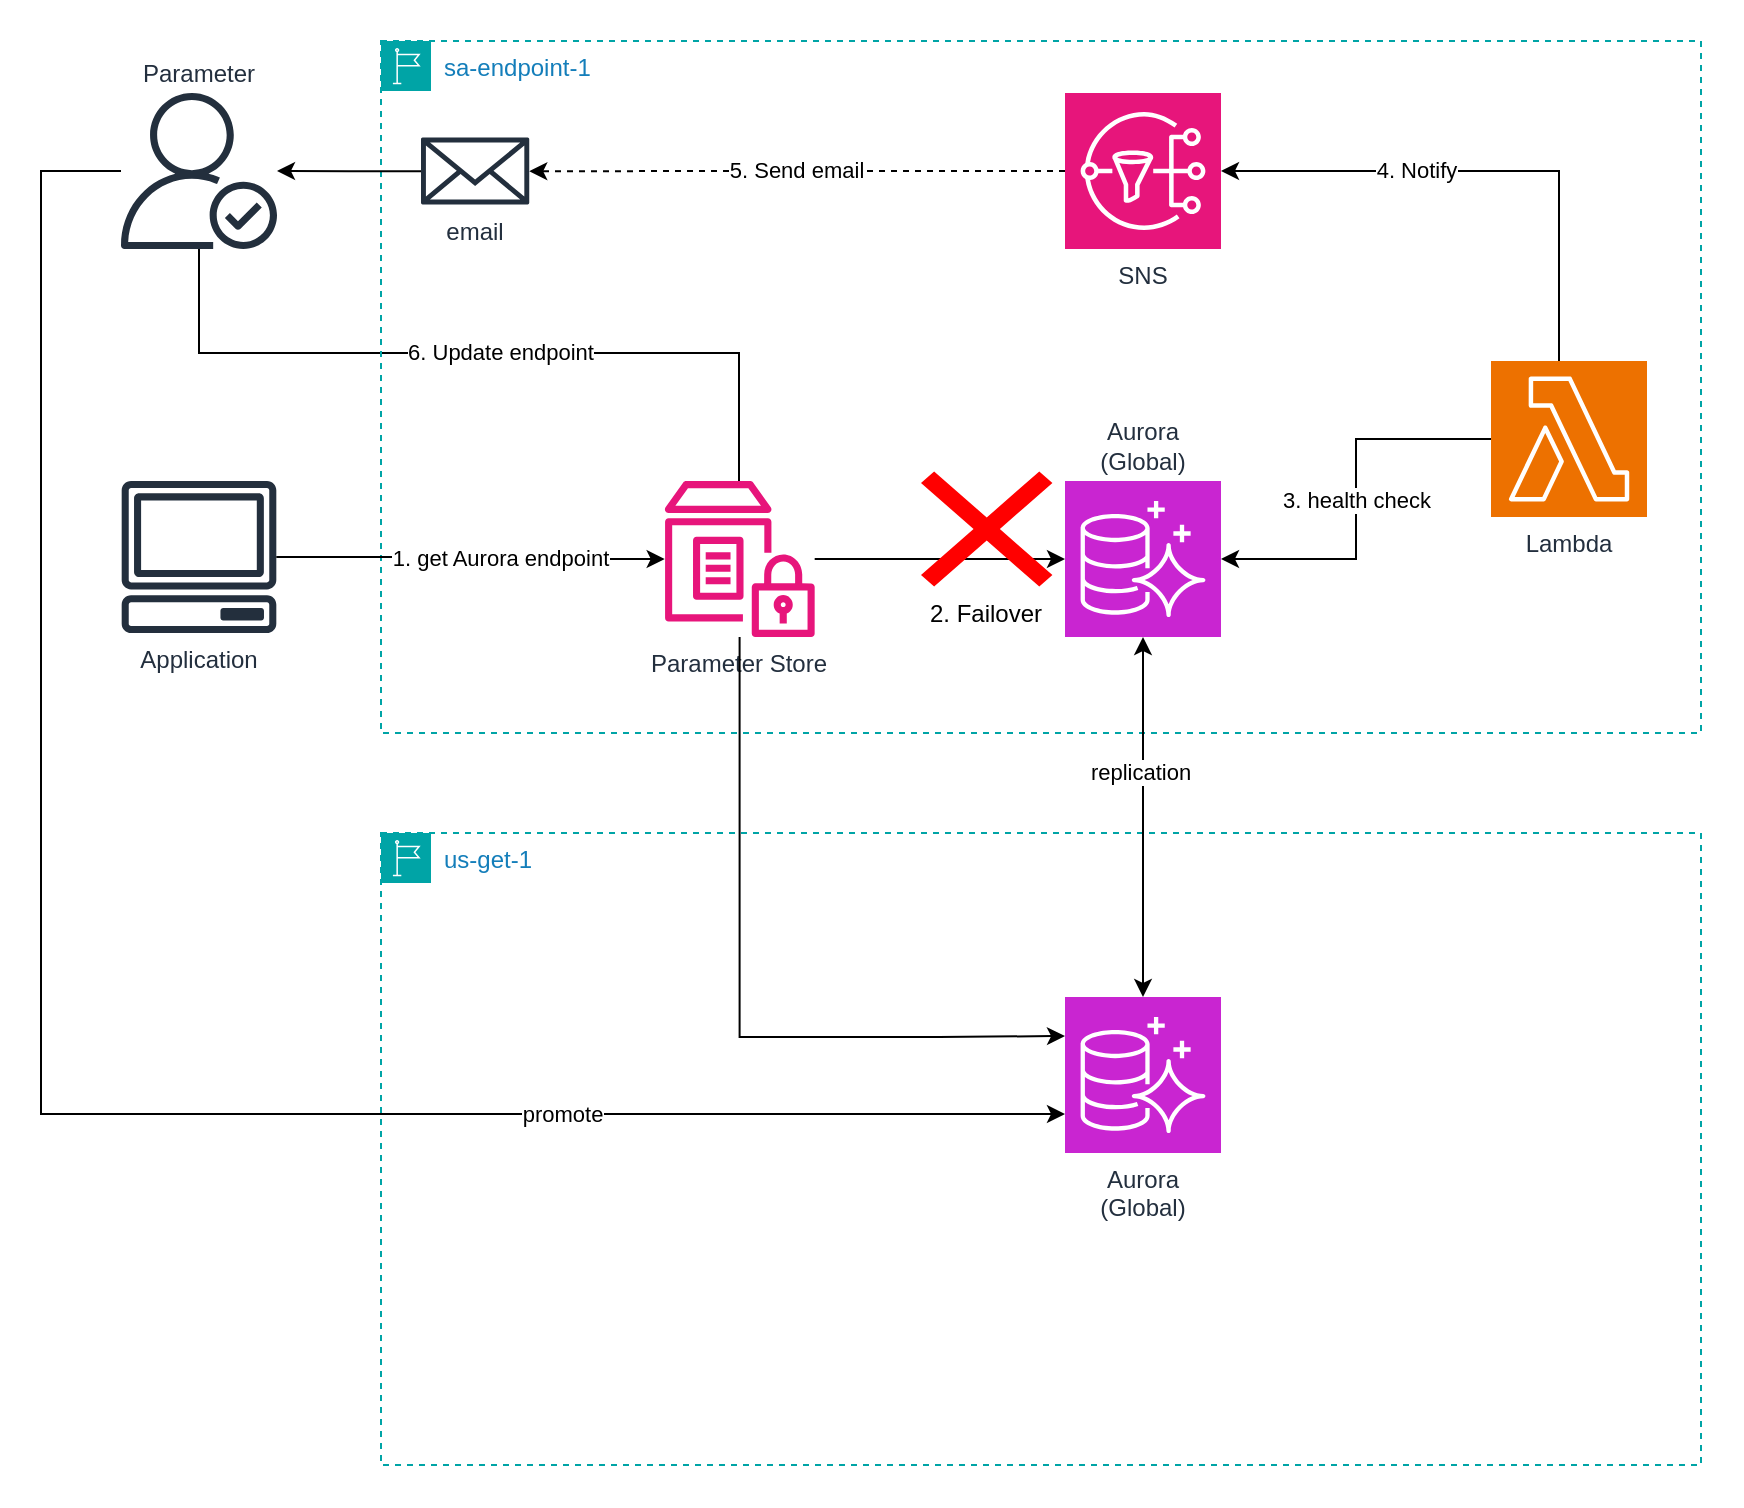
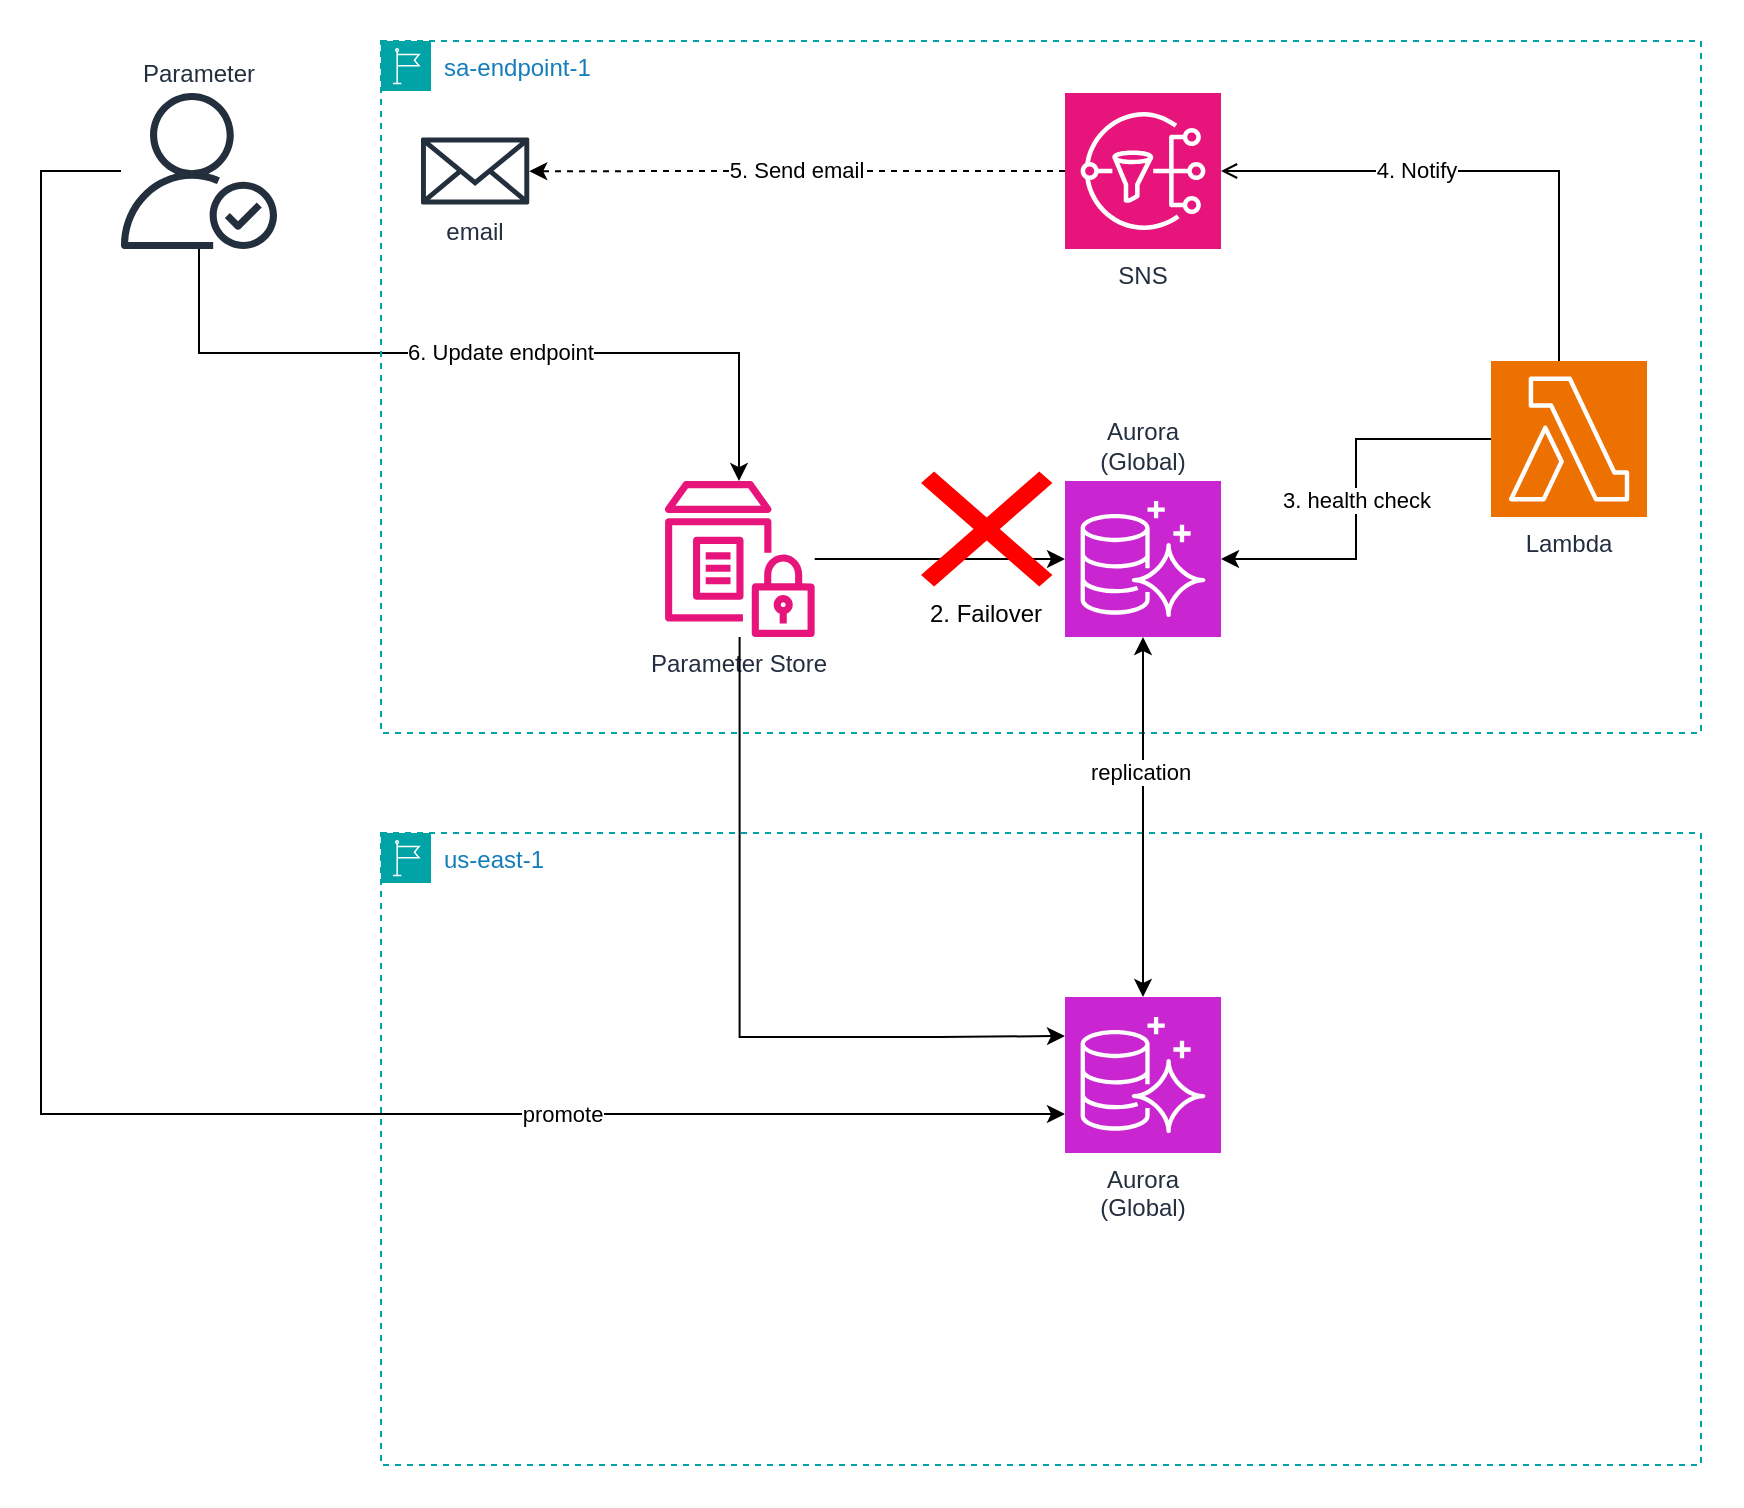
edge "email" -> "Parameter": removed
edge "Lambda" -> "SNS": arrowhead classic -> open
edge "Parameter" -- "Parameter Store": arrowhead none -> classic
node "Application": removed
edge "Application" -> "Parameter Store": removed, label "1. get Aurora endpoint"
node "us-get-1": label "us-get-1" -> "us-east-1"
